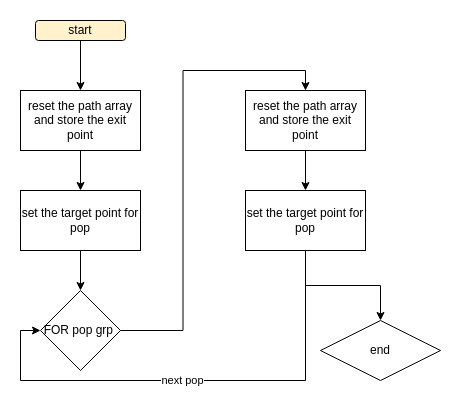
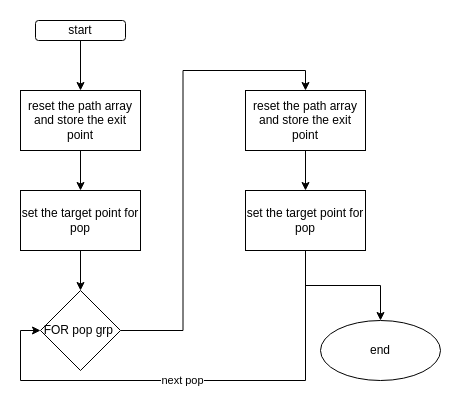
node "start": fillcolor #fff2cc -> #ffffff
node "end": shape diamond -> ellipse
